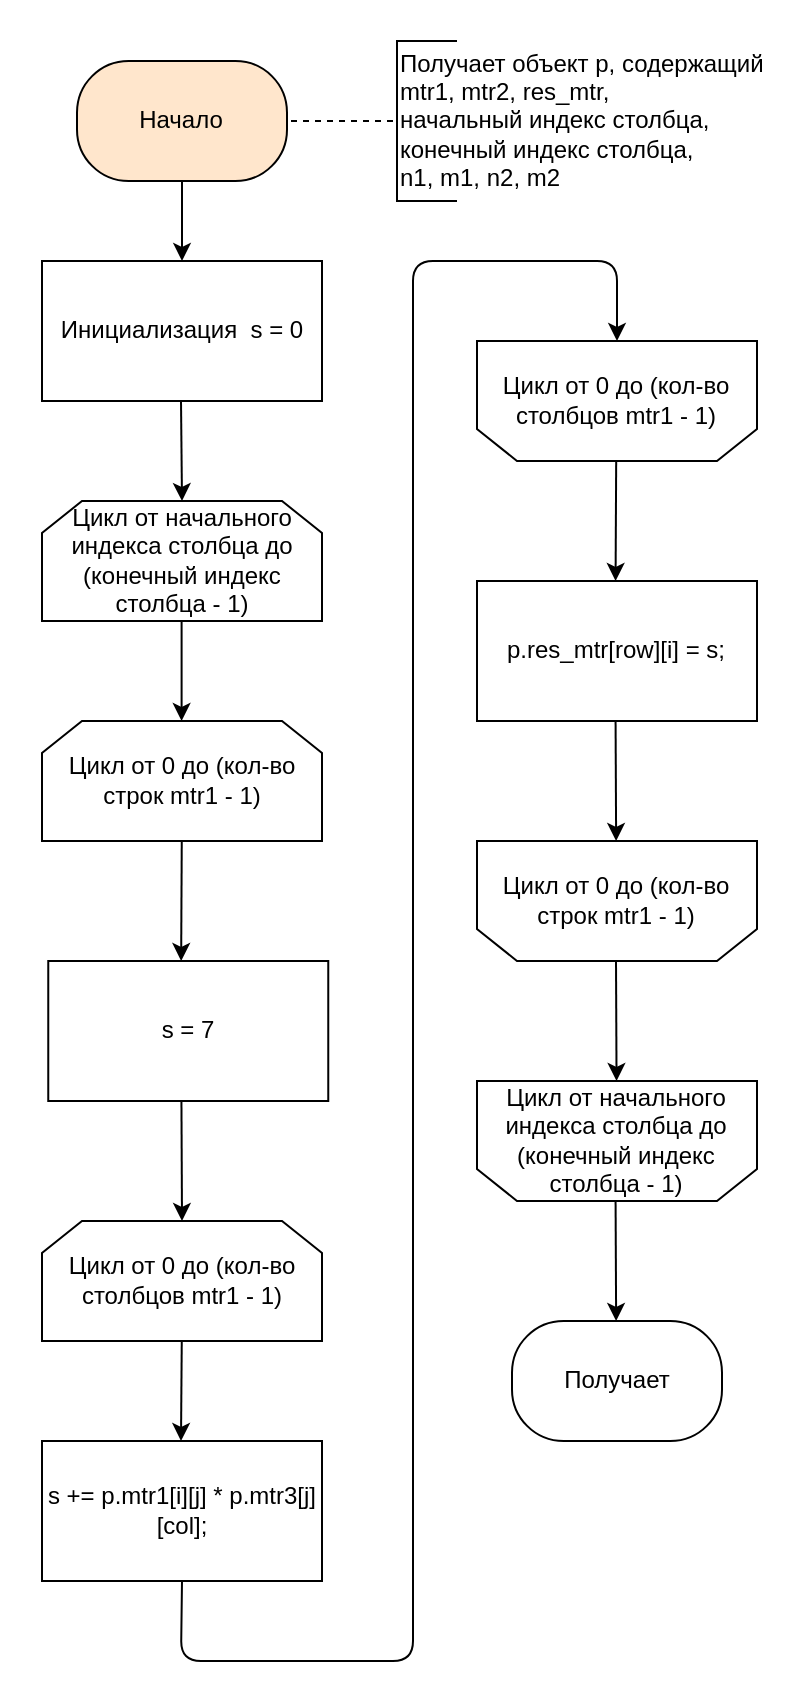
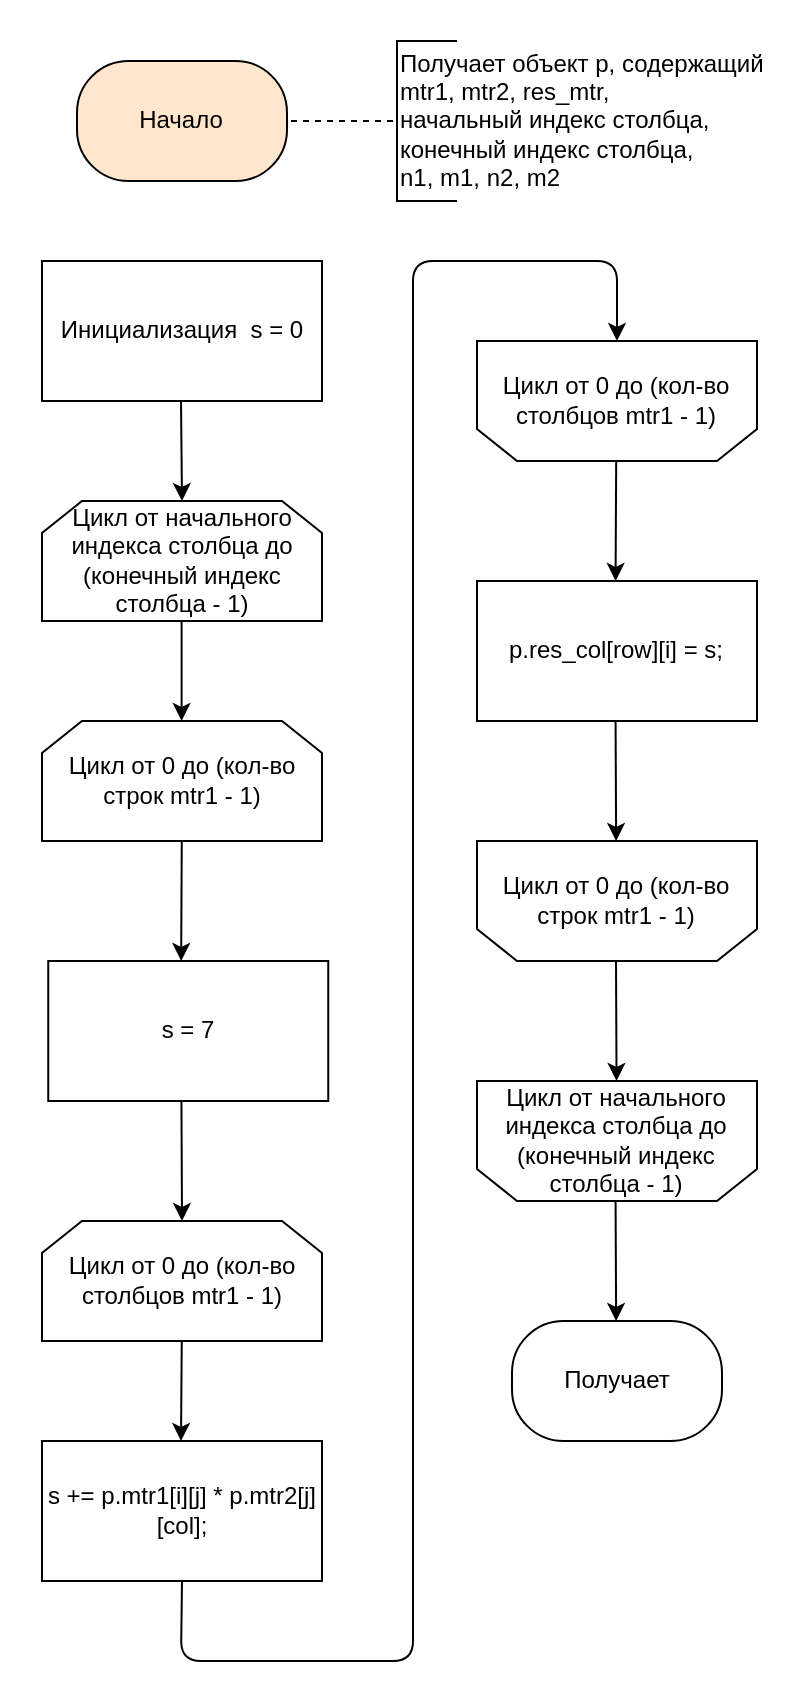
edge "Начало" -> "Инициализация s = 0": removed
node "p.res_mtr[row][i] = s;": label "p.res_mtr[row][i] = s;" -> "p.res_col[row][i] = s;"
node "s += p.mtr1[i][j] * p.mtr3[j][col];": label "s += p.mtr1[i][j] * p.mtr3[j][col];" -> "s += p.mtr1[i][j] * p.mtr2[j][col];"
